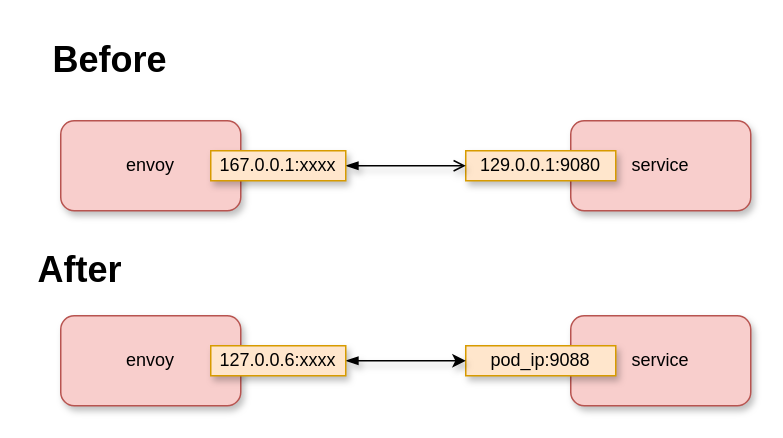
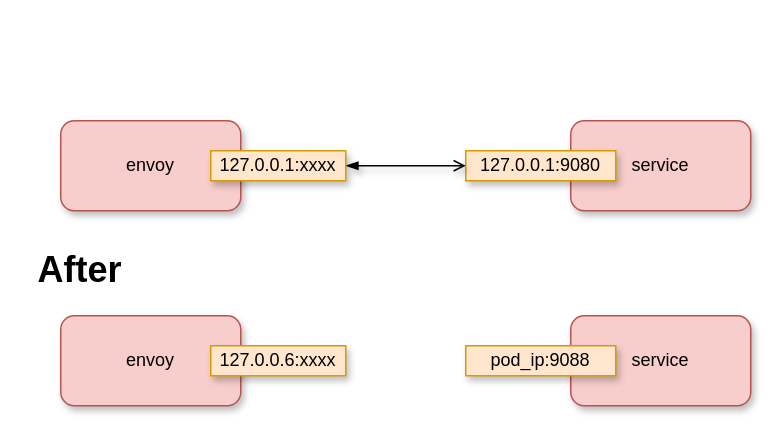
node "Before": removed
node "167.0.0.1:xxxx": label "167.0.0.1:xxxx" -> "127.0.0.1:xxxx"
node "129.0.0.1:9080": label "129.0.0.1:9080" -> "127.0.0.1:9080"
edge "127.0.0.6:xxxx" -- "pod_ip:9088": removed
